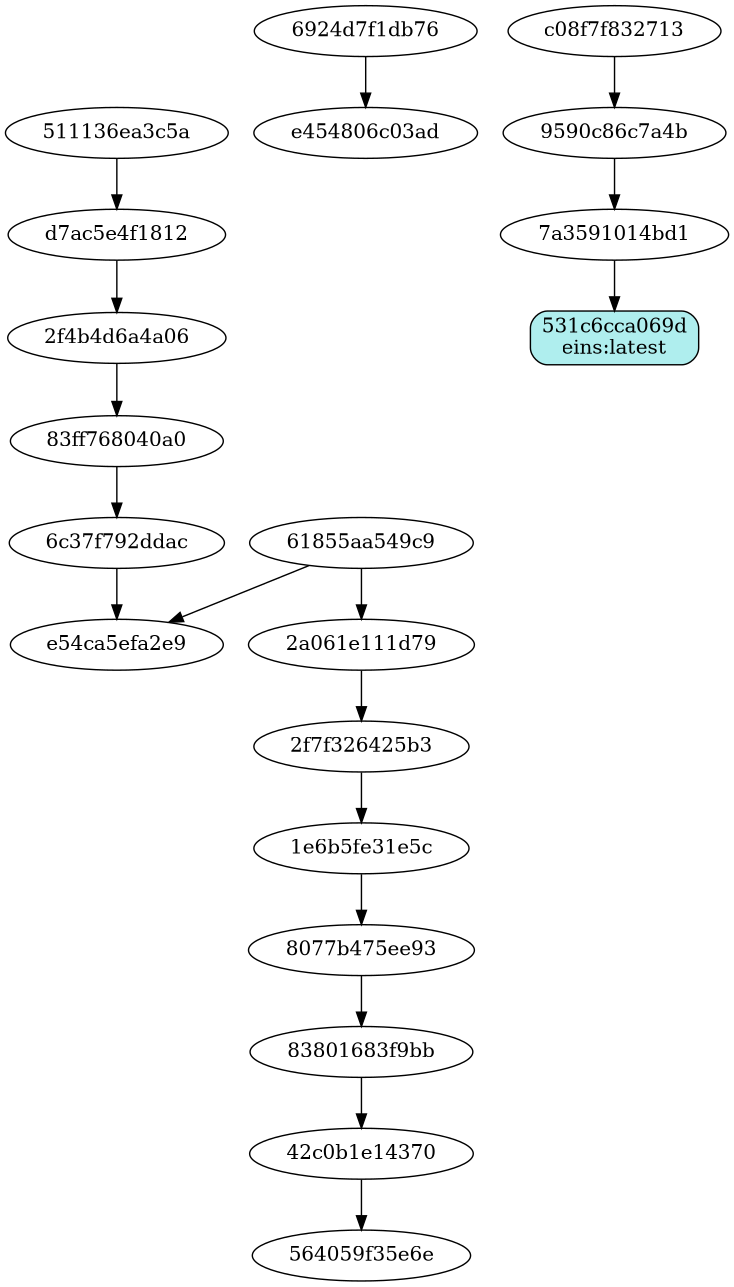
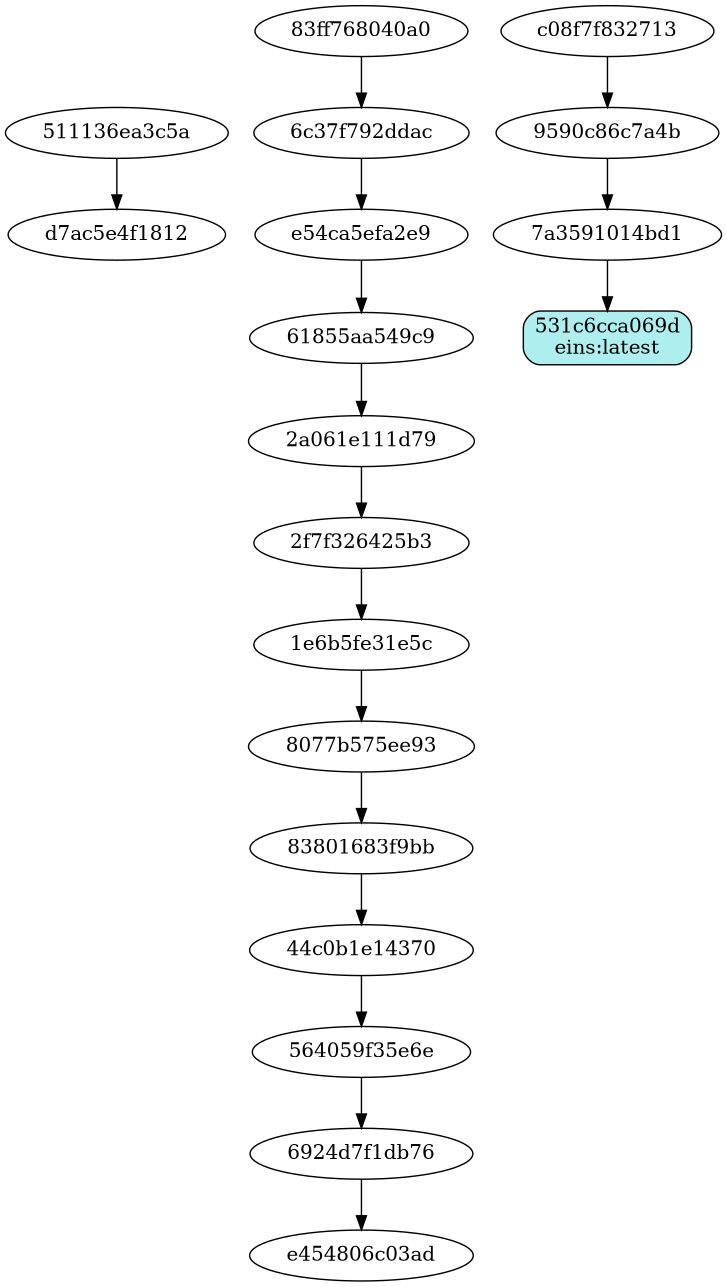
node "2f4b4d6a4a06": removed
edge "61855aa549c9" -> "e54ca5efa2e9": reversed
node "8077b475ee93": label "8077b475ee93" -> "8077b575ee93"
edge "564059f35e6e" -> "6924d7f1db76": added
node "42c0b1e14370": label "42c0b1e14370" -> "44c0b1e14370"
